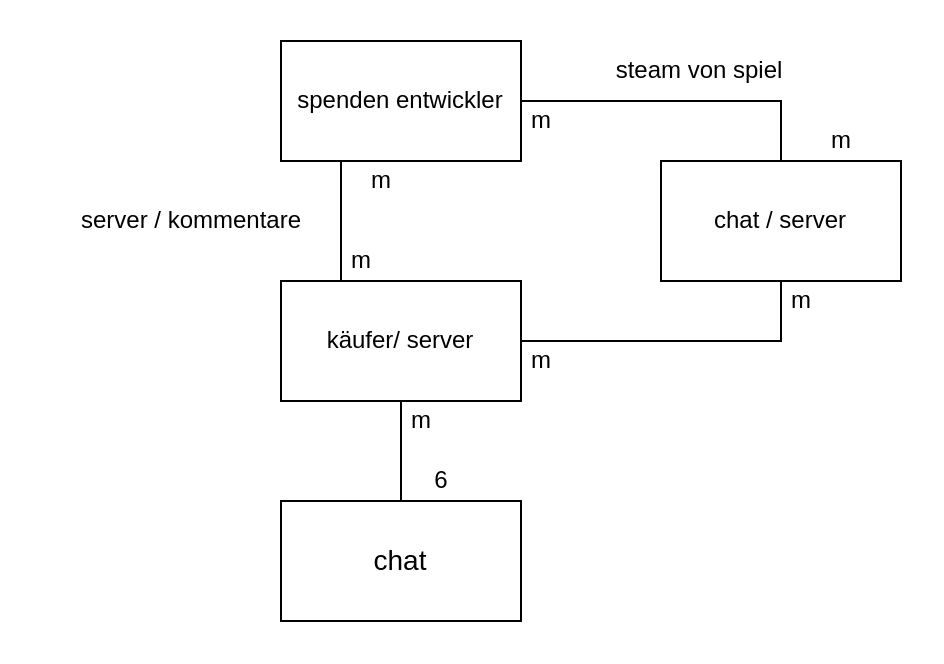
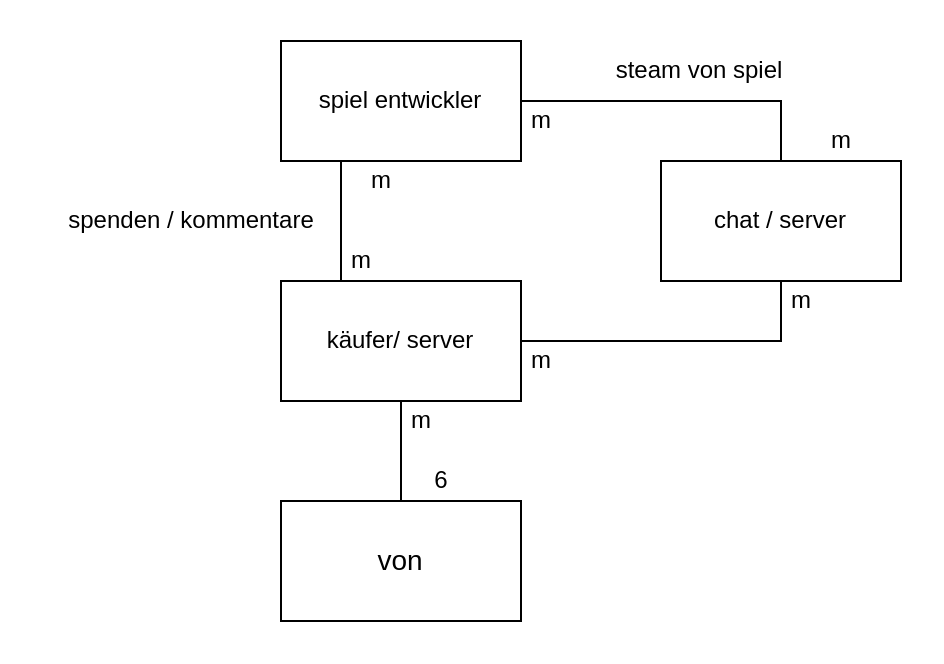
node "spenden entwickler": label "spenden entwickler" -> "spiel entwickler"
node "server / kommentare": label "server / kommentare" -> "spenden / kommentare"
node "chat": label "chat" -> "von"
